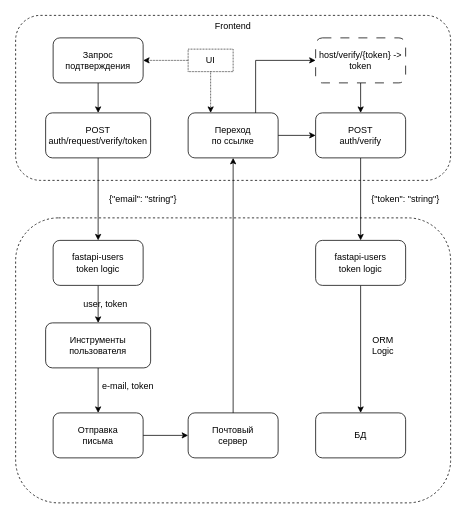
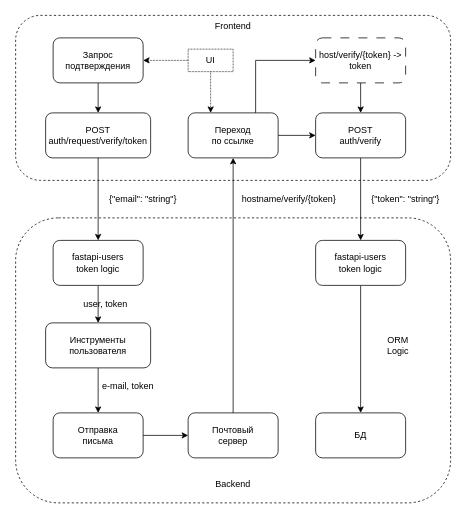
node "hostname/verify/{token}": added
node "ORM Logic": moved (383, 345) -> (398, 345)
node "Backend": added
